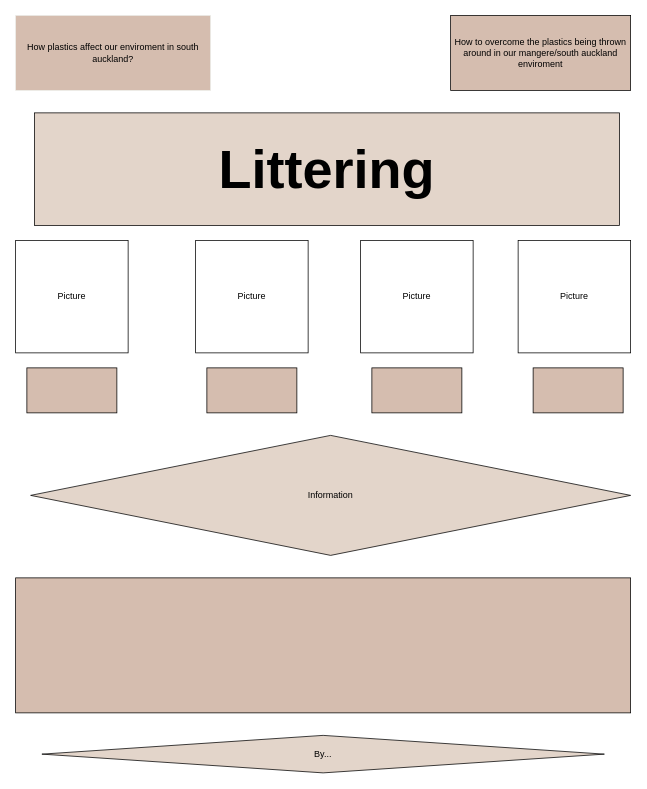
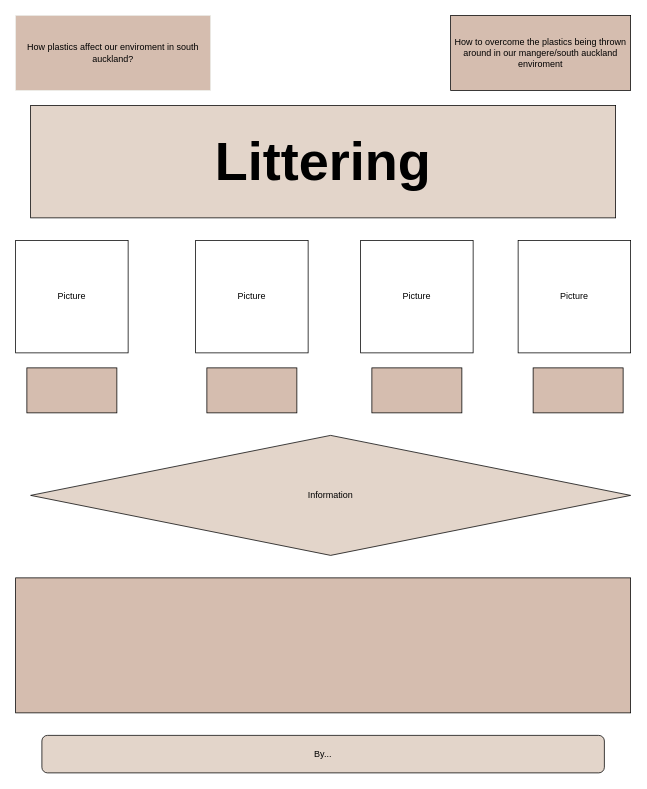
node "Littering": moved (327, 169) -> (323, 162)
node "By...": shape diamond -> rounded rectangle
